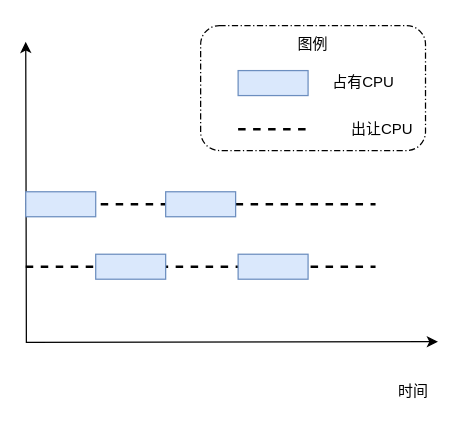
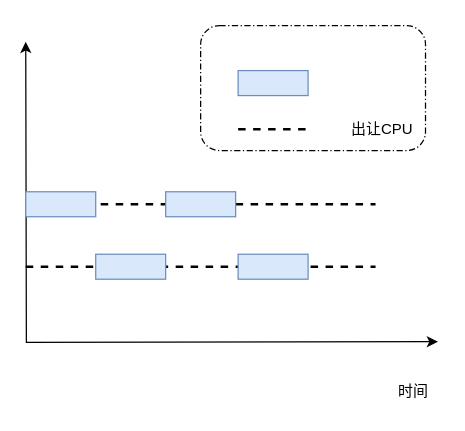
node "图例": removed
node "占有CPU": removed
